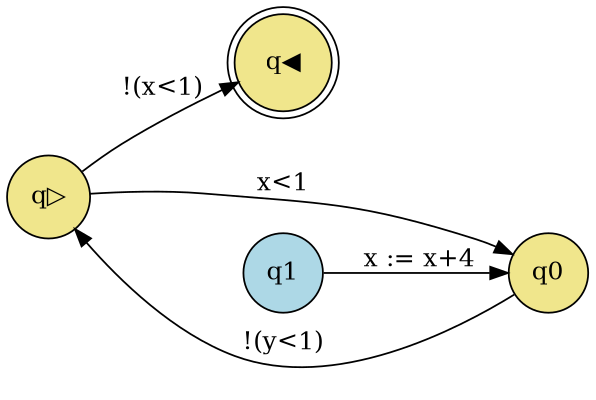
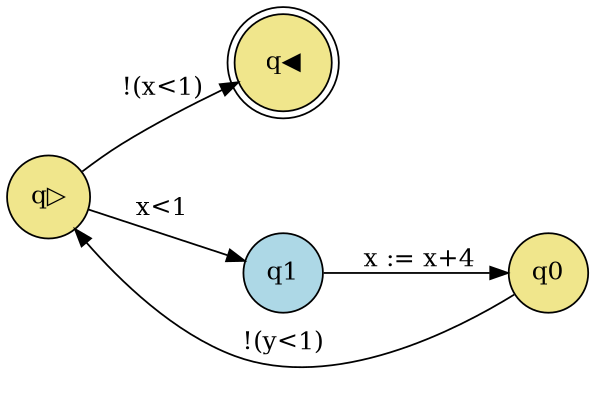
edge "q▷" -> "q0": now "q▷" -> "q1"
